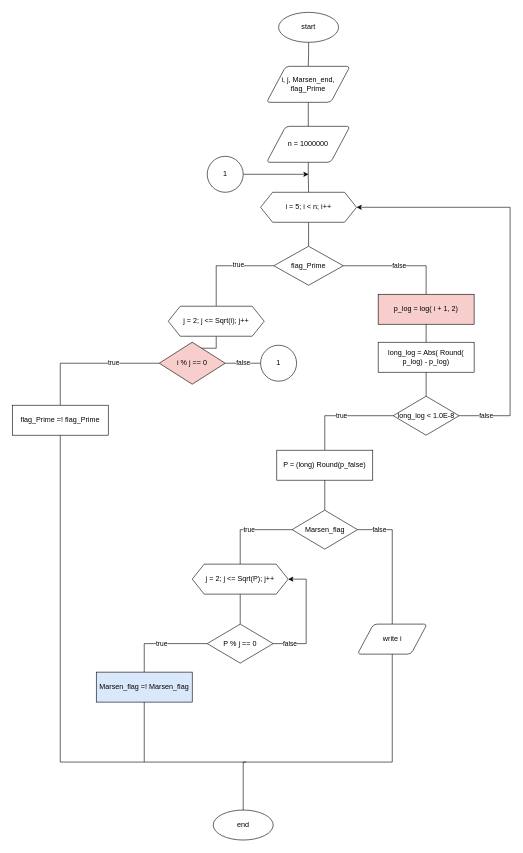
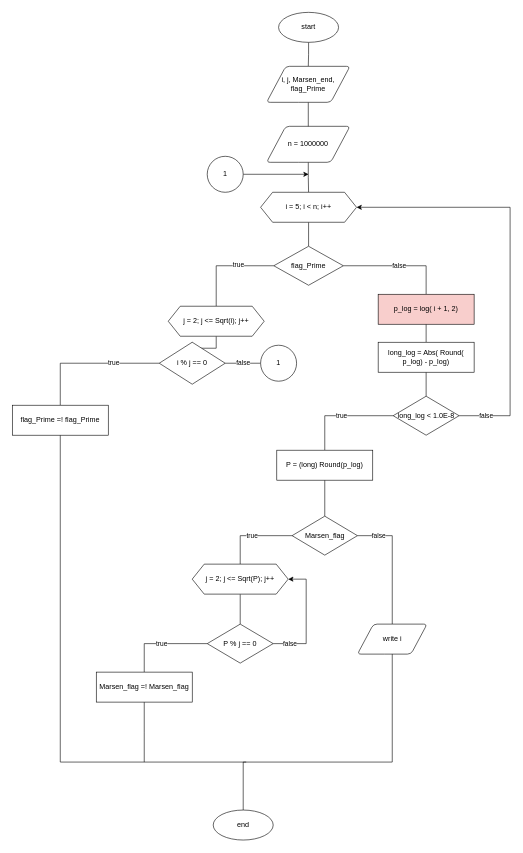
node "i % j == 0": fillcolor #f8cecc -> #ffffff
node "P = (long) Round(p_false)": label "P = (long) Round(p_false)" -> "P = (long) Round(p_log)"
node "Marsen_flag": moved (325, 530) -> (325, 536)
node "Marsen_flag =! Marsen_flag": fillcolor #dae8fc -> #ffffff
